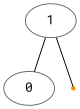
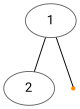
node "0": label "0" -> "2"
